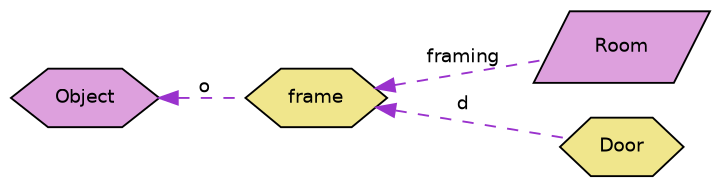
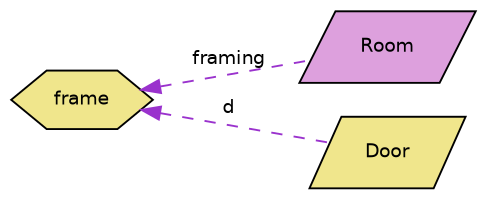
node "Object": removed
node "Door": shape hexagon -> parallelogram
